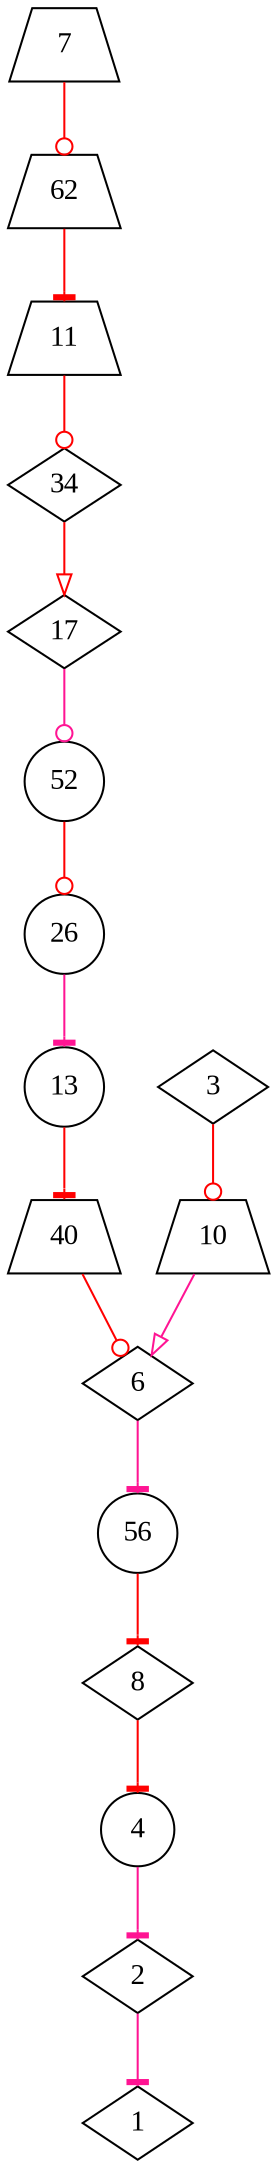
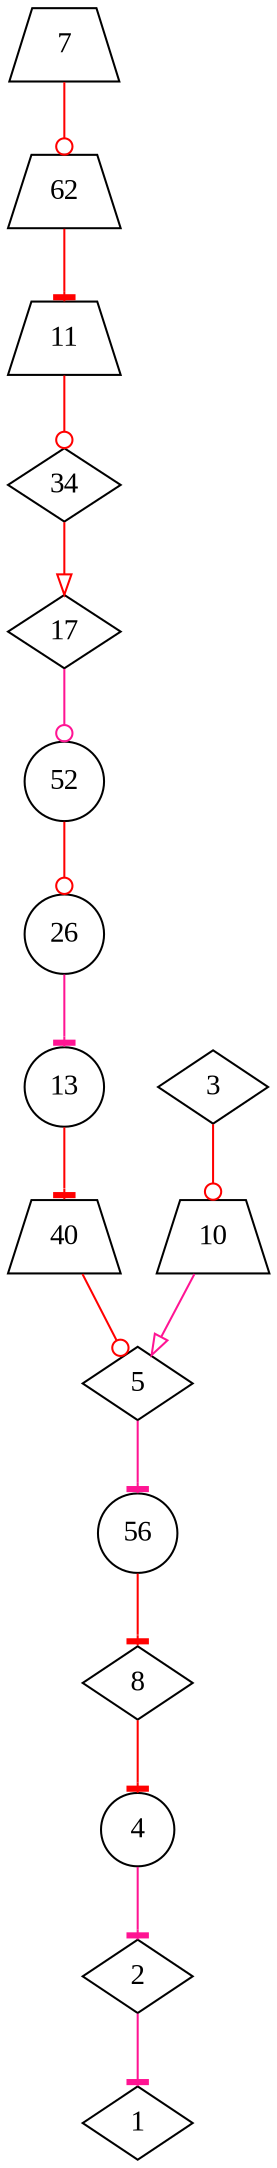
node "6": label "6" -> "5"
